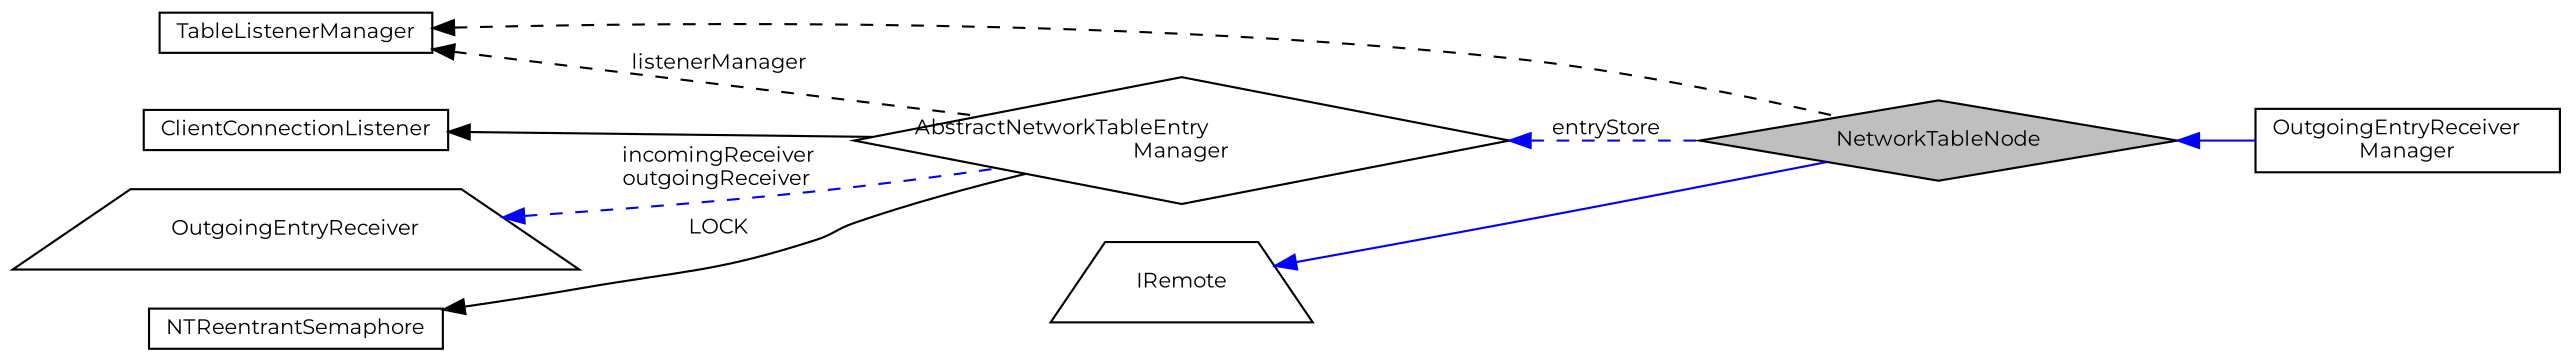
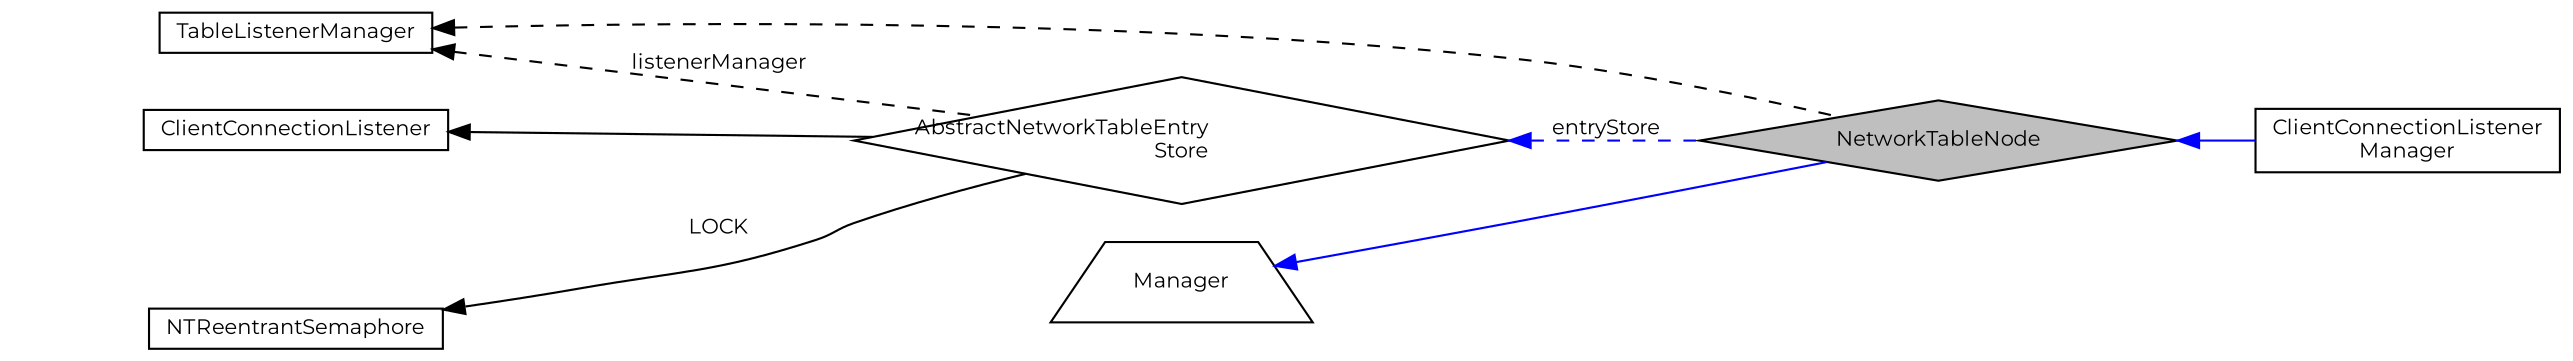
node "AbstractNetworkTableEntry Manager": label "AbstractNetworkTableEntry Manager" -> "AbstractNetworkTableEntry Store"
node "OutgoingEntryReceiver Manager": label "OutgoingEntryReceiver Manager" -> "ClientConnectionListener Manager"
node "OutgoingEntryReceiver": removed
node "IRemote": label "IRemote" -> "Manager"
